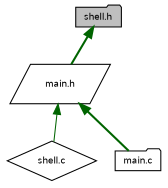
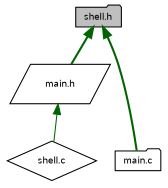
edge "main.c" -> "main.h": now "main.c" -> "shell.h"
